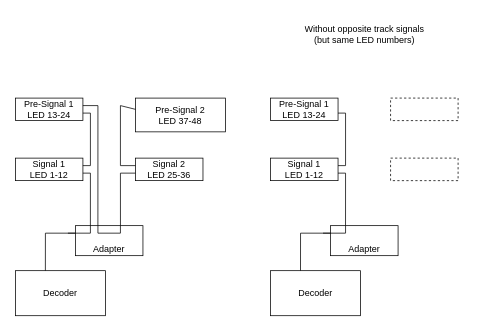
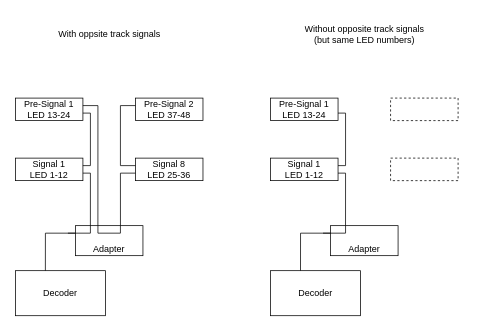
node "With oppsite track signals": added
node "Pre-Signal 2 LED 37-48": size 90x34 -> 68x23
node "Signal 2 LED 25-36": label "Signal 2 LED 25-36" -> "Signal 8 LED 25-36"
